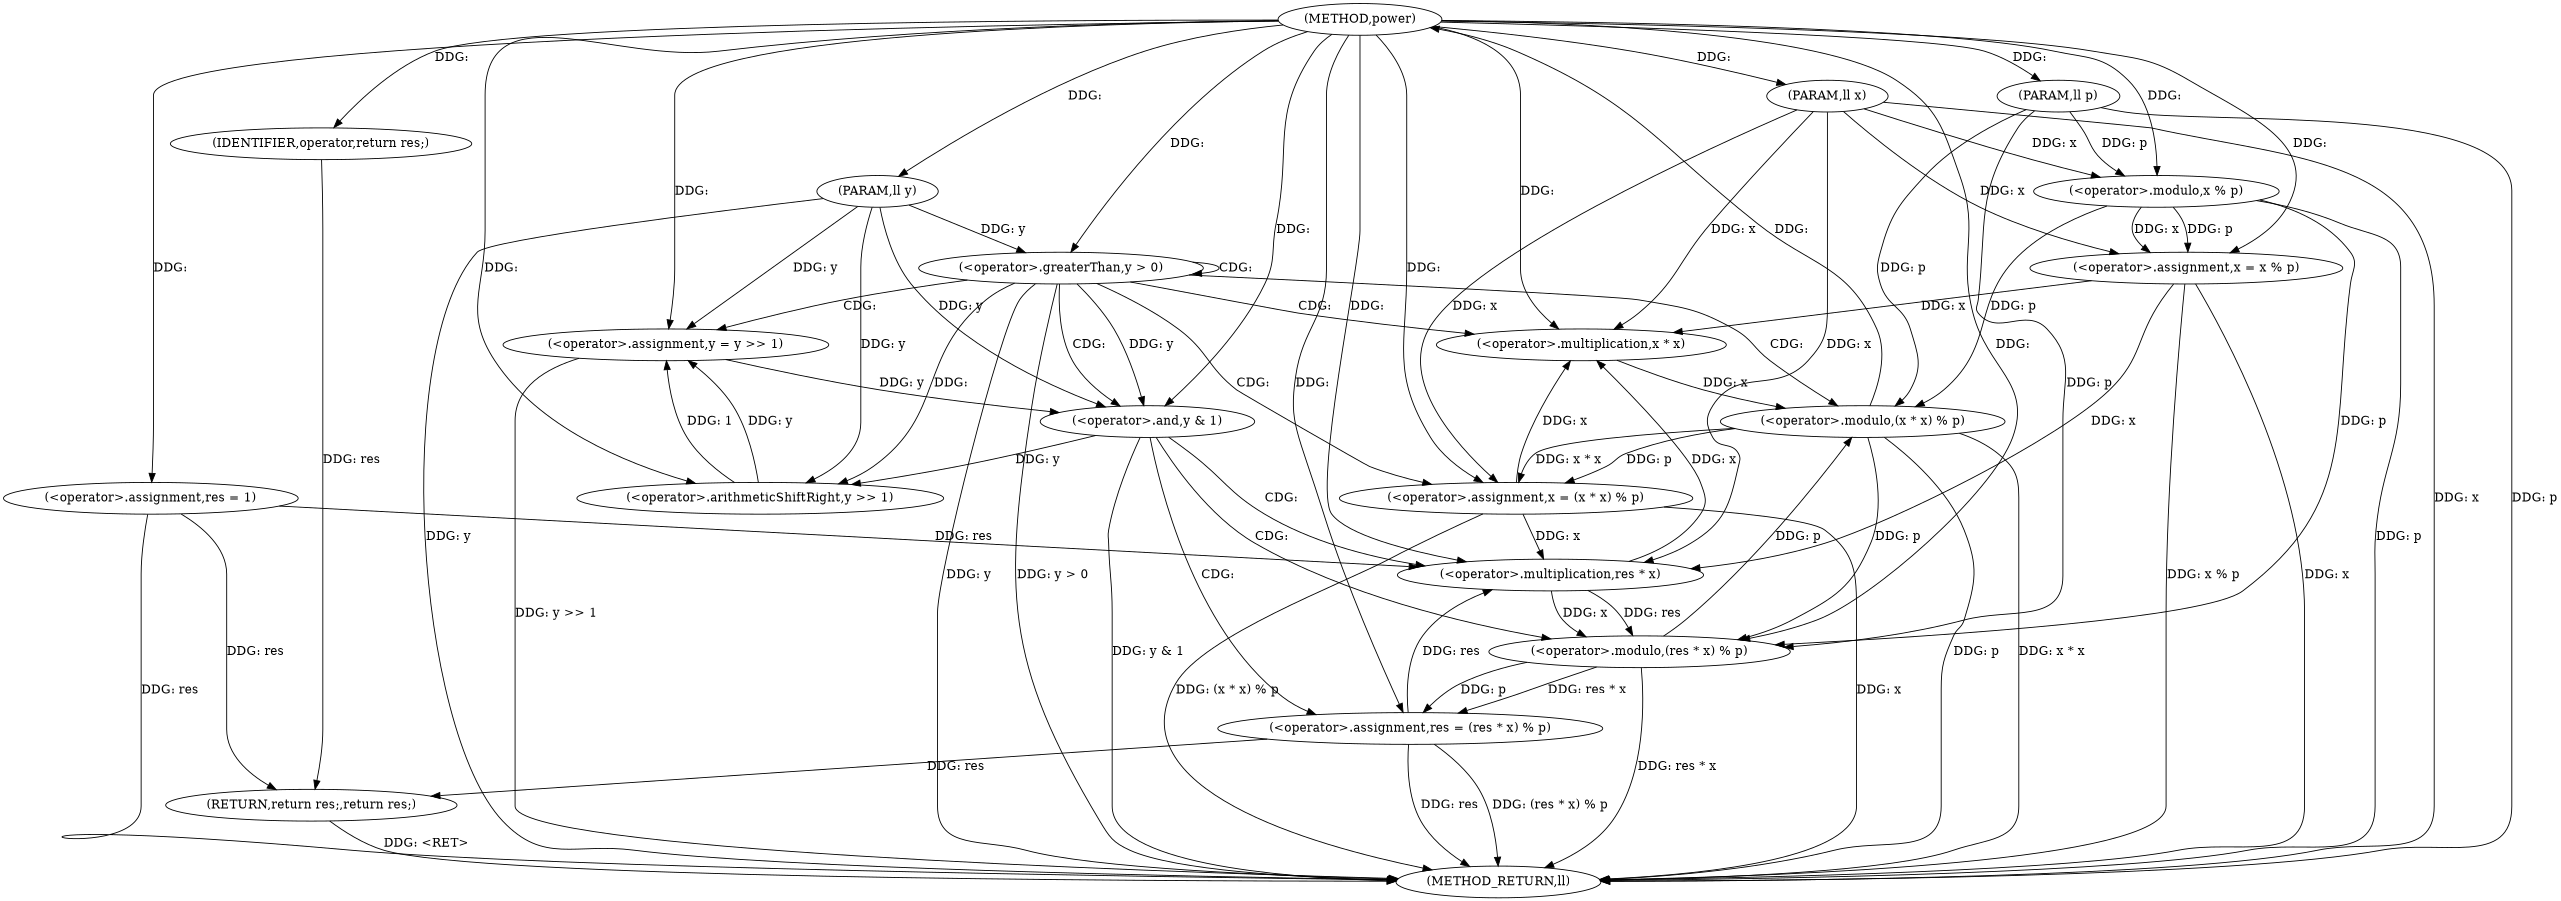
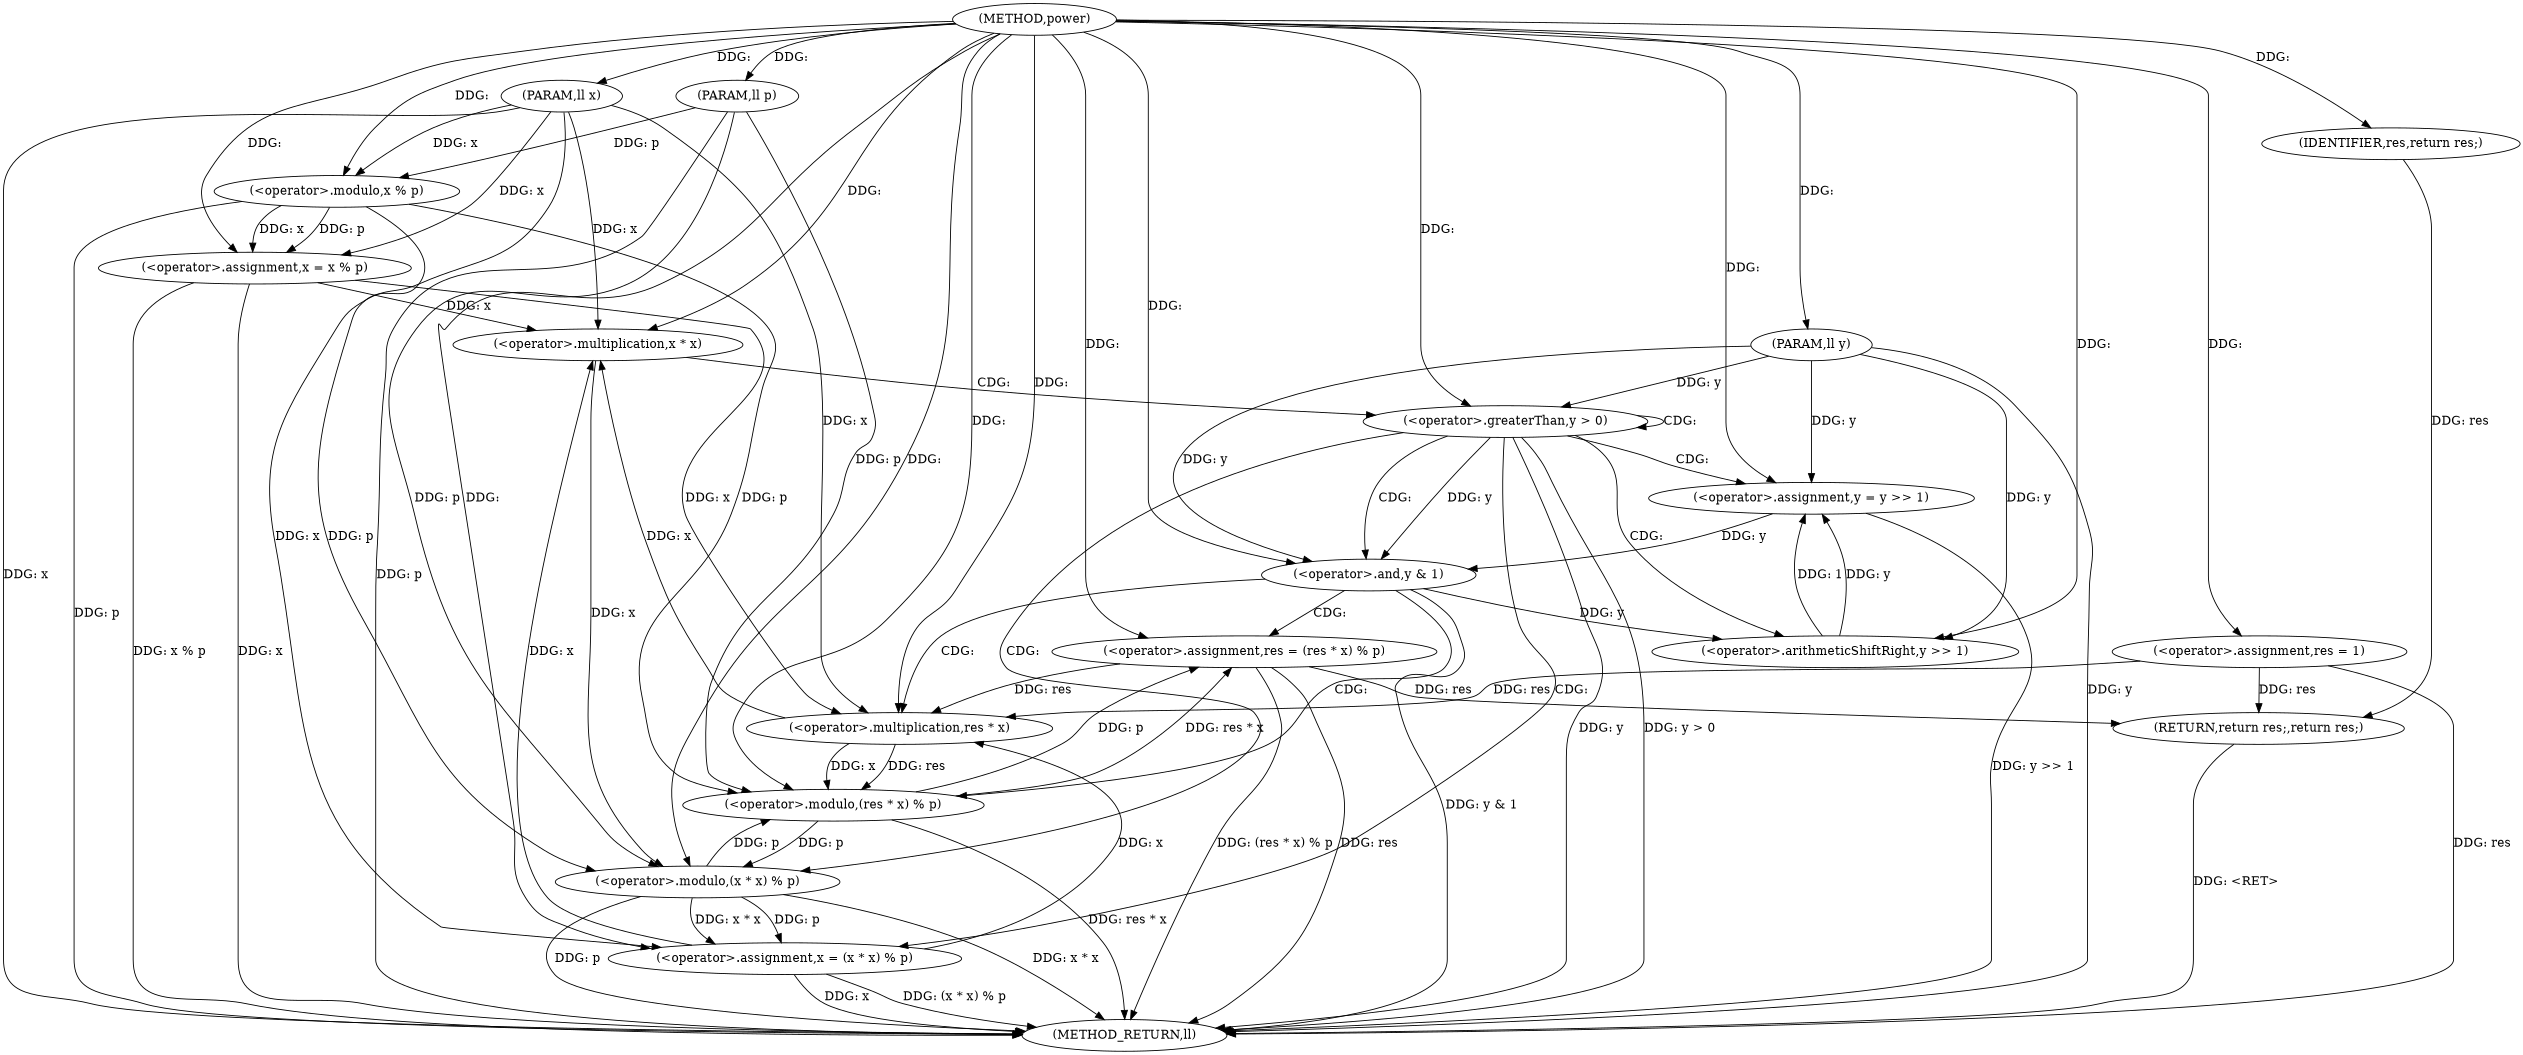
node "(IDENTIFIER,operator,return res;)": label "(IDENTIFIER,operator,return res;)" -> "(IDENTIFIER,res,return res;)"
edge "(<operator>.modulo,(x * x) % p)" -> "(METHOD,power)": reversed
edge "(<operator>.greaterThan,y > 0)" -> "(<operator>.multiplication,x * x)": reversed
edge "(<operator>.greaterThan,y > 0)" -> "(<operator>.arithmeticShiftRight,y >> 1)": label "DDG: " -> "CDG: "
